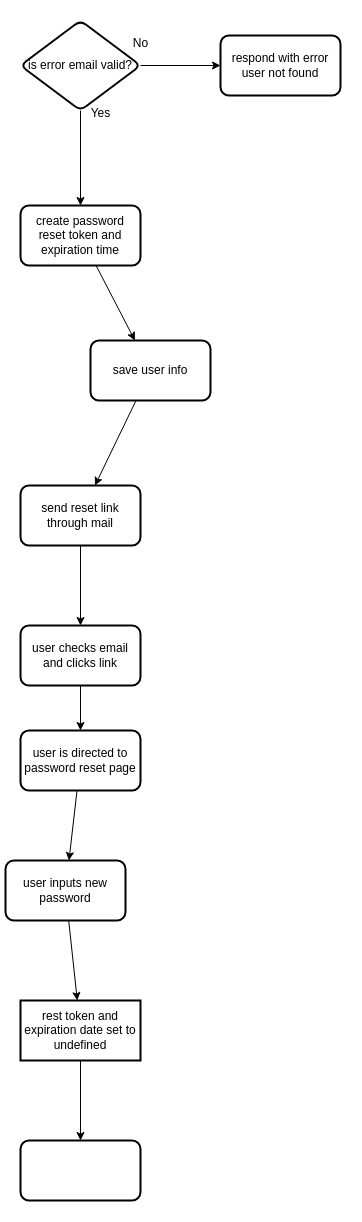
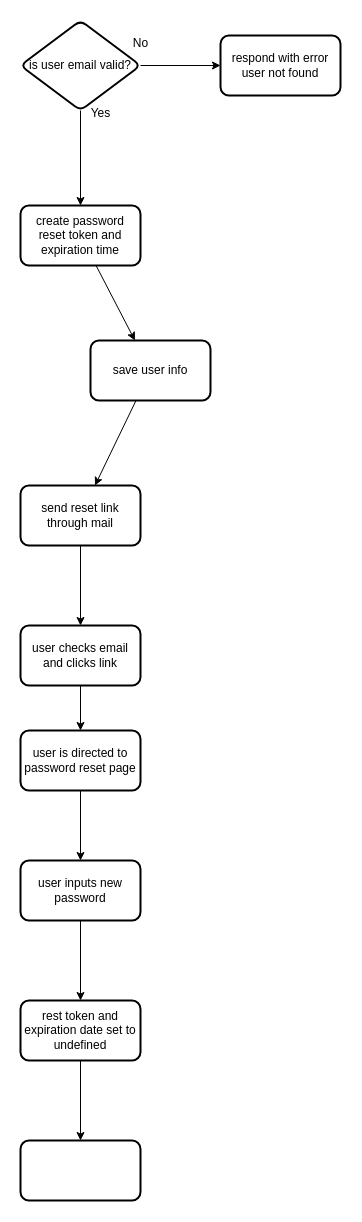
node "is error email valid?": label "is error email valid?" -> "is user email valid?"
node "user inputs new password": moved (66, 891) -> (81, 891)
node "rest token and expiration date set to undefined": shape rectangle -> rounded rectangle
